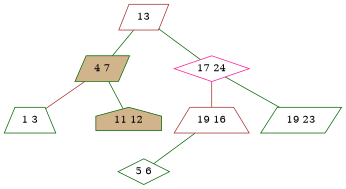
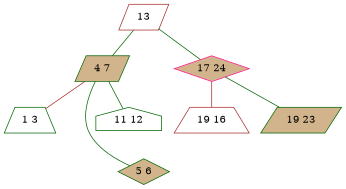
node "17 24": fillcolor white -> tan
node "11 12": fillcolor tan -> white
node "19 23": fillcolor white -> tan
edge "19 16" -- "5 6": now "4 7" -- "5 6"
node "5 6": fillcolor white -> tan
